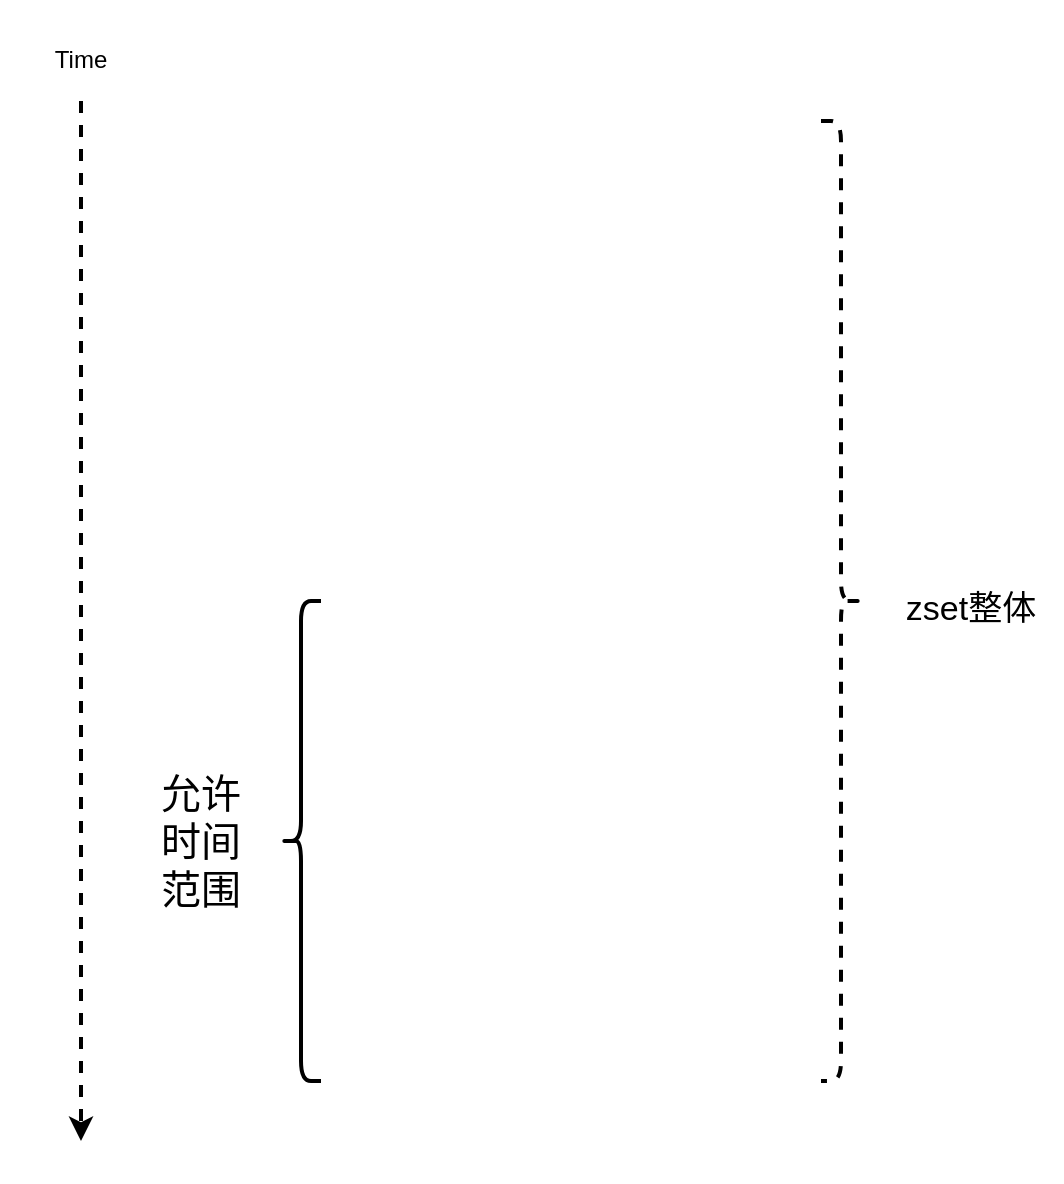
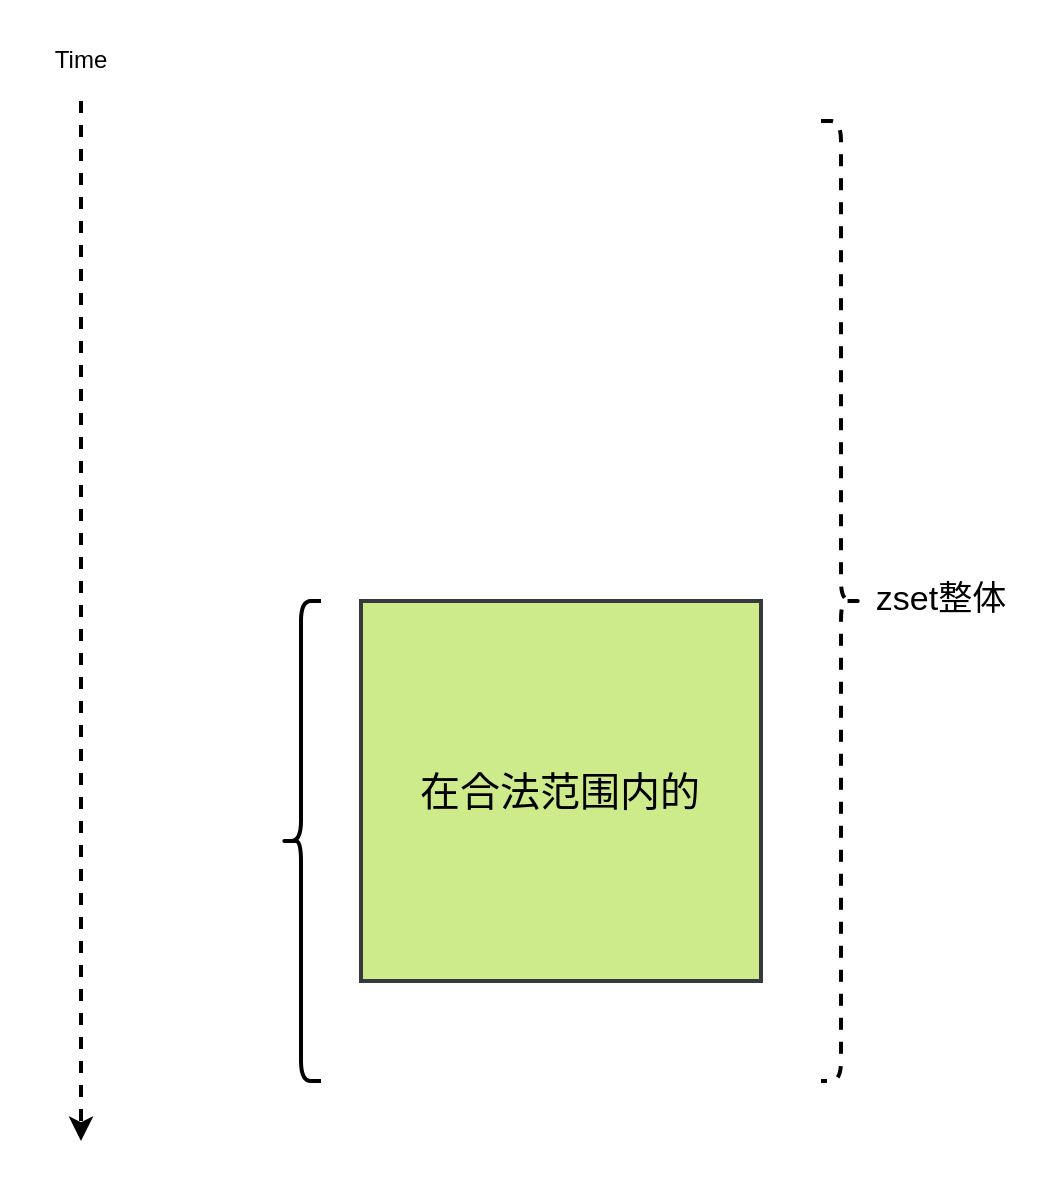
node "zset整体": moved (971, 611) -> (941, 601)
node "在合法范围内的": added
node "允许 时间 范围": removed
